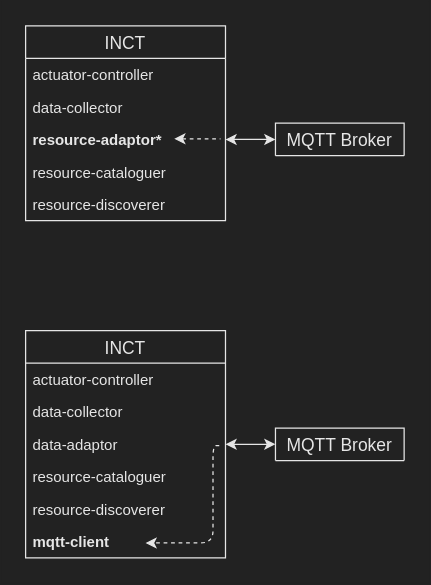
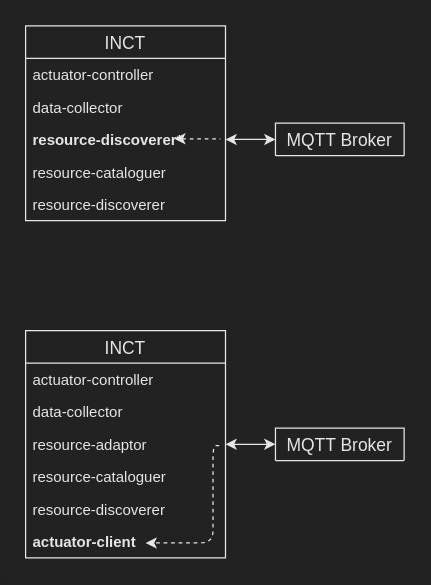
node "resource-adaptor*": label "resource-adaptor*" -> "resource-discoverer*"
node "data-adaptor": label "data-adaptor" -> "resource-adaptor"
node "mqtt-client": label "mqtt-client" -> "actuator-client"
